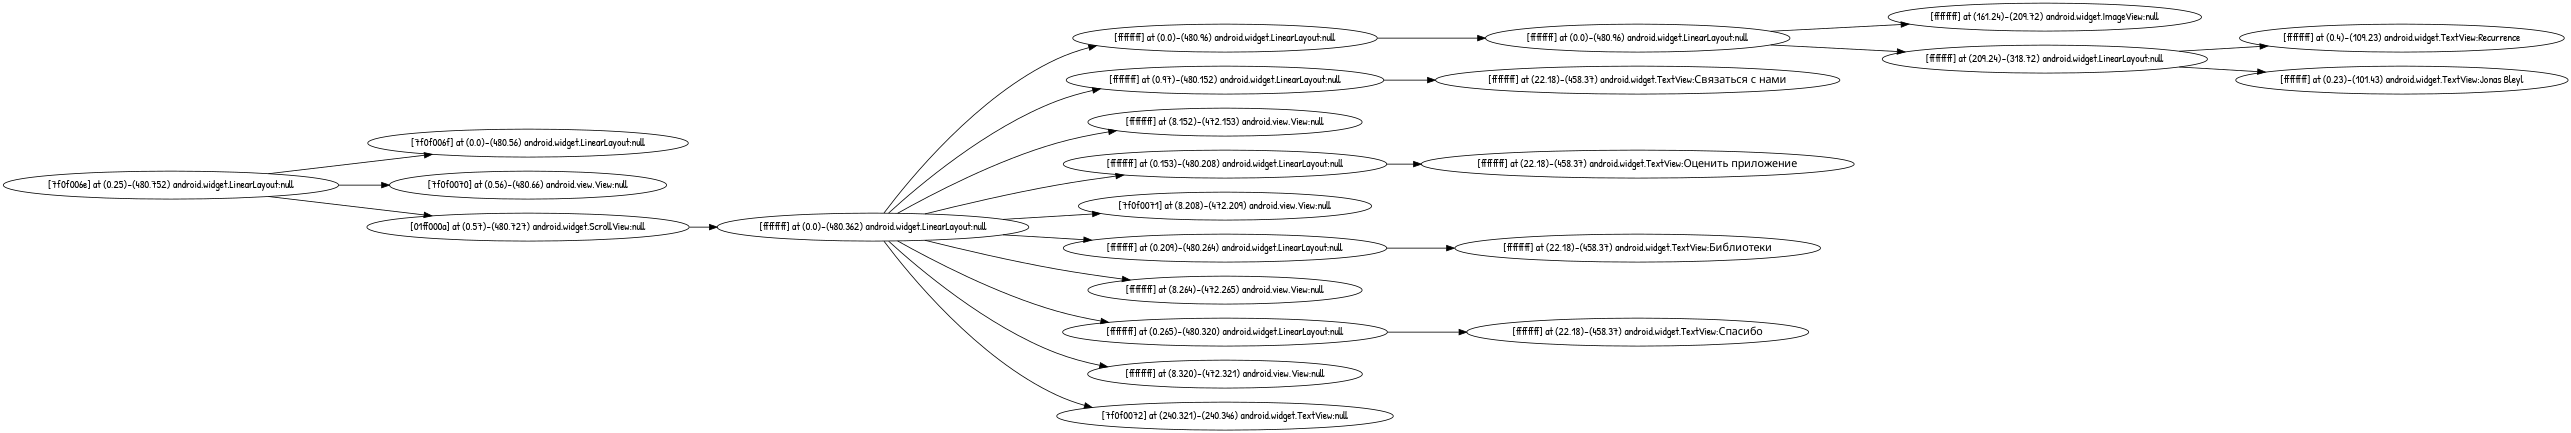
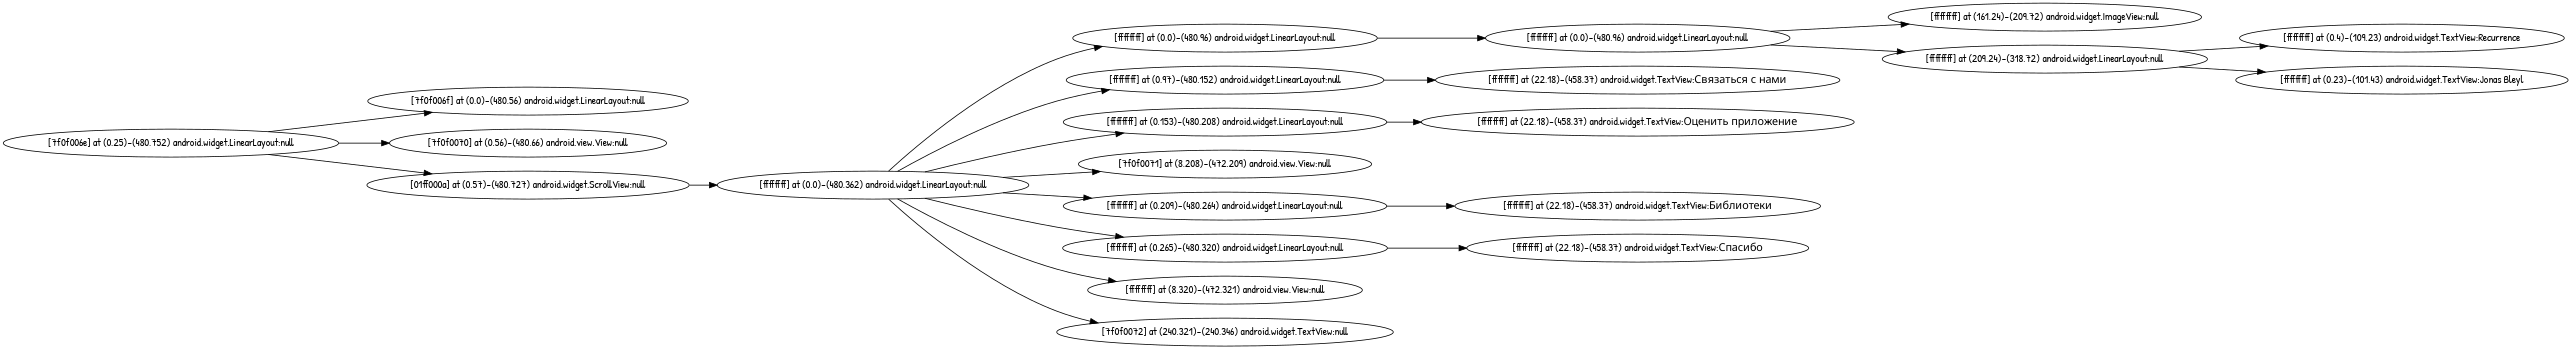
node "[ffffffff] at (8,152)-(472,153) android.view.View:null": removed
node "[ffffffff] at (8,264)-(472,265) android.view.View:null": removed
